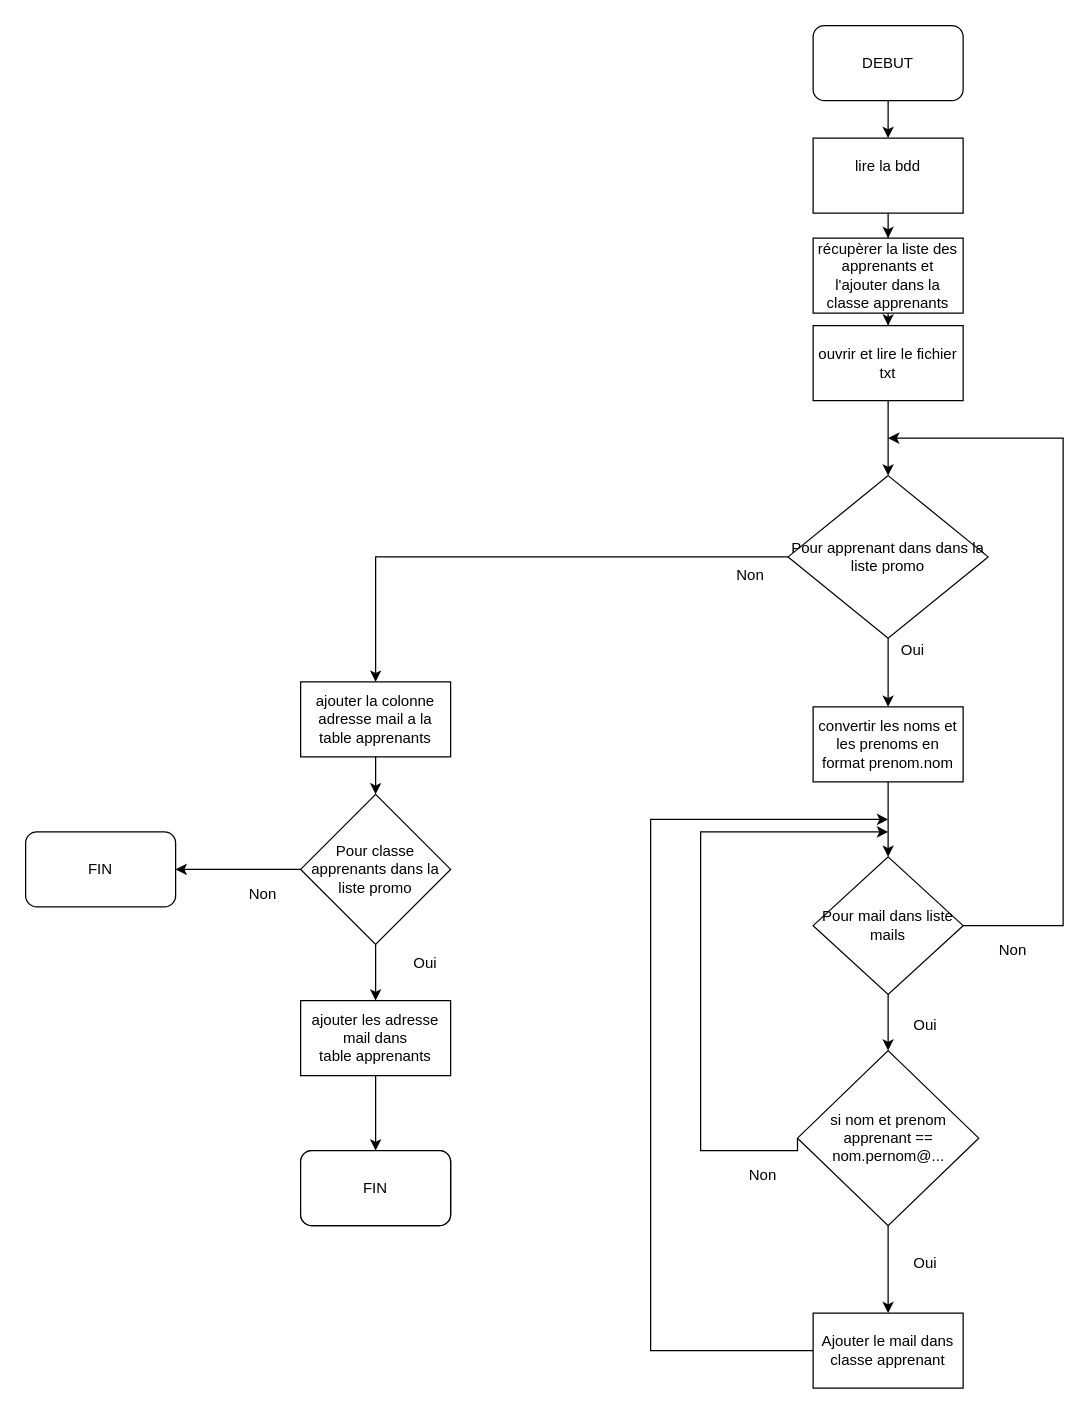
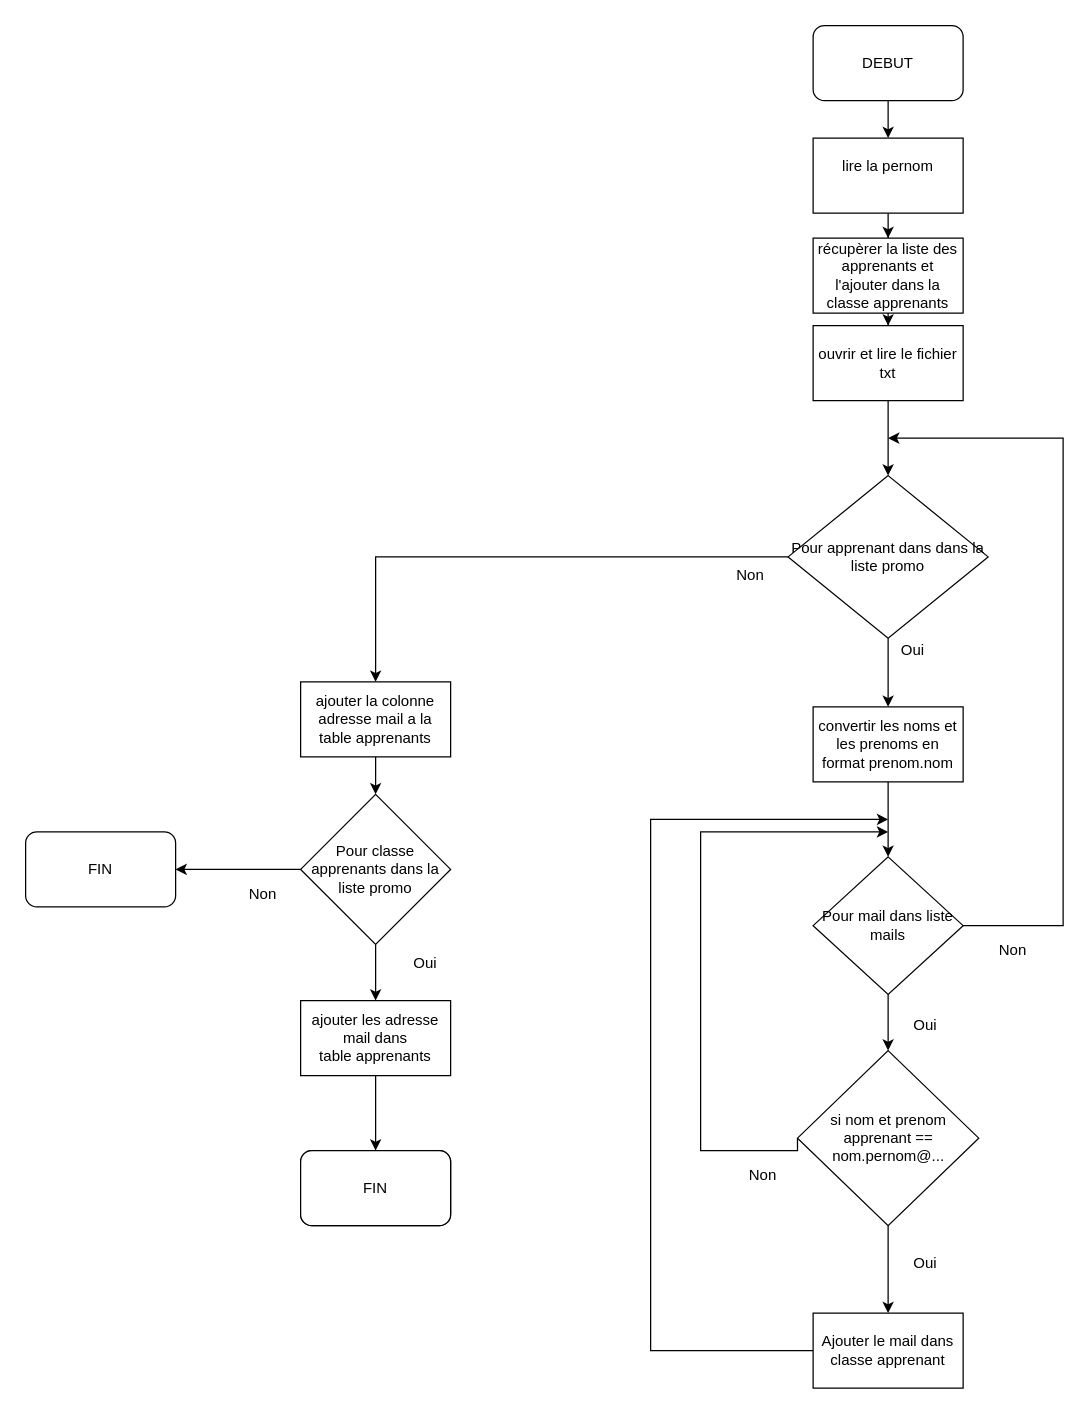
node "lire la bdd": label "lire la bdd" -> "lire la pernom"
